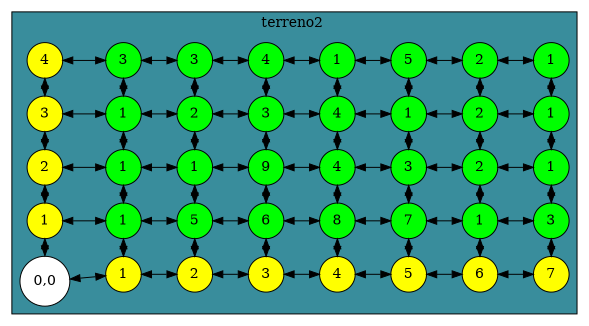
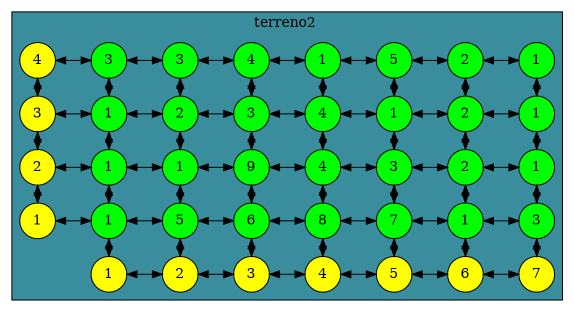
node "0,0": removed
